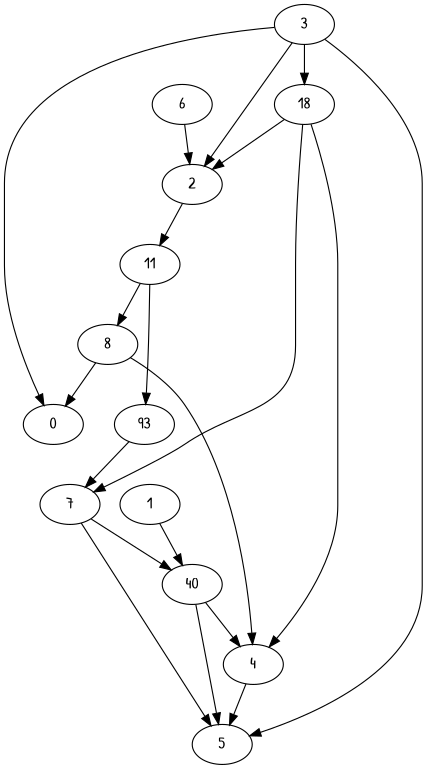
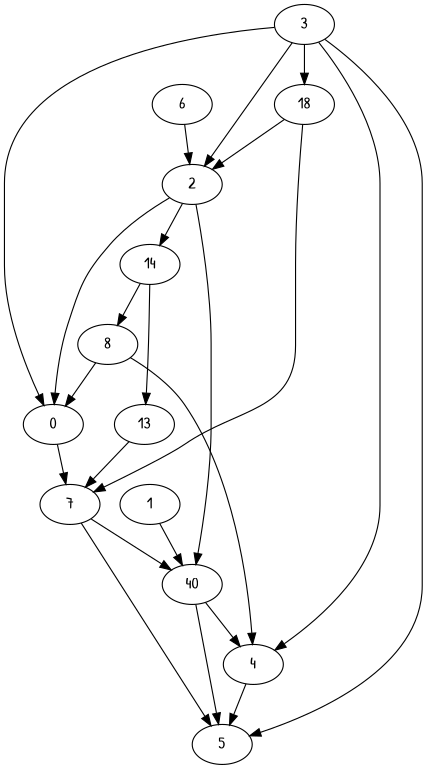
node "11": label "11" -> "14"
edge "2" -> "0": added
edge "2" -> "40": added
edge "18" -> "4": now "3" -> "4"
node "93": label "93" -> "13"
edge "0" -> "7": added
